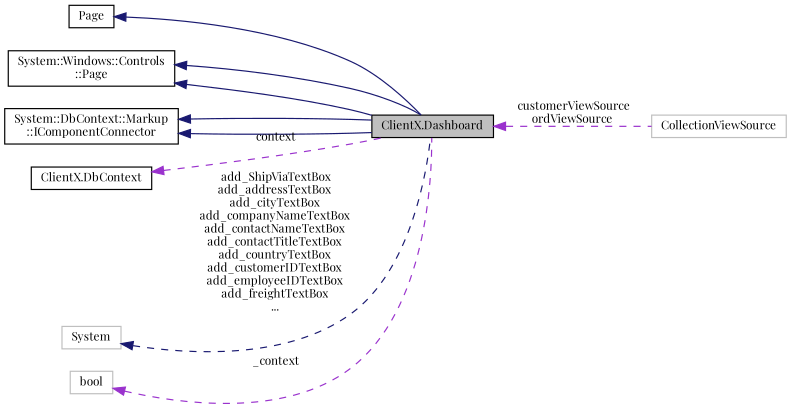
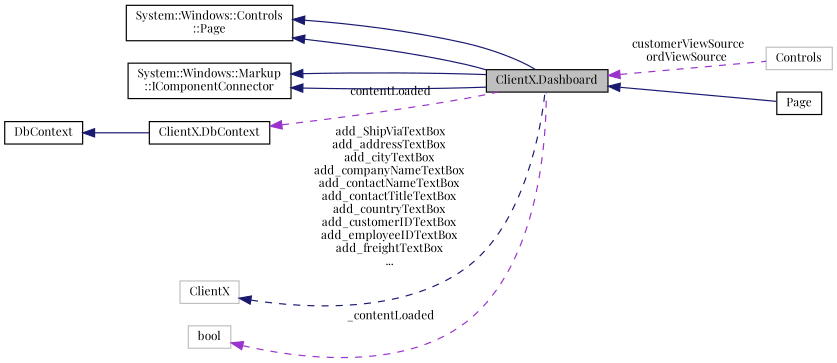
edge "ClientX.Dashboard" -> "Page": reversed
node "System::DbContext::Markup ::IComponentConnector": label "System::DbContext::Markup ::IComponentConnector" -> "System::Windows::Markup ::IComponentConnector"
node "CollectionViewSource": label "CollectionViewSource" -> "Controls"
node "DbContext": added
edge "ClientX.Dashboard" -> "ClientX.DbContext": label " context" -> " contentLoaded"
node "System": label "System" -> "ClientX"
edge "ClientX.Dashboard" -> "bool": label " _context" -> " _contentLoaded"
